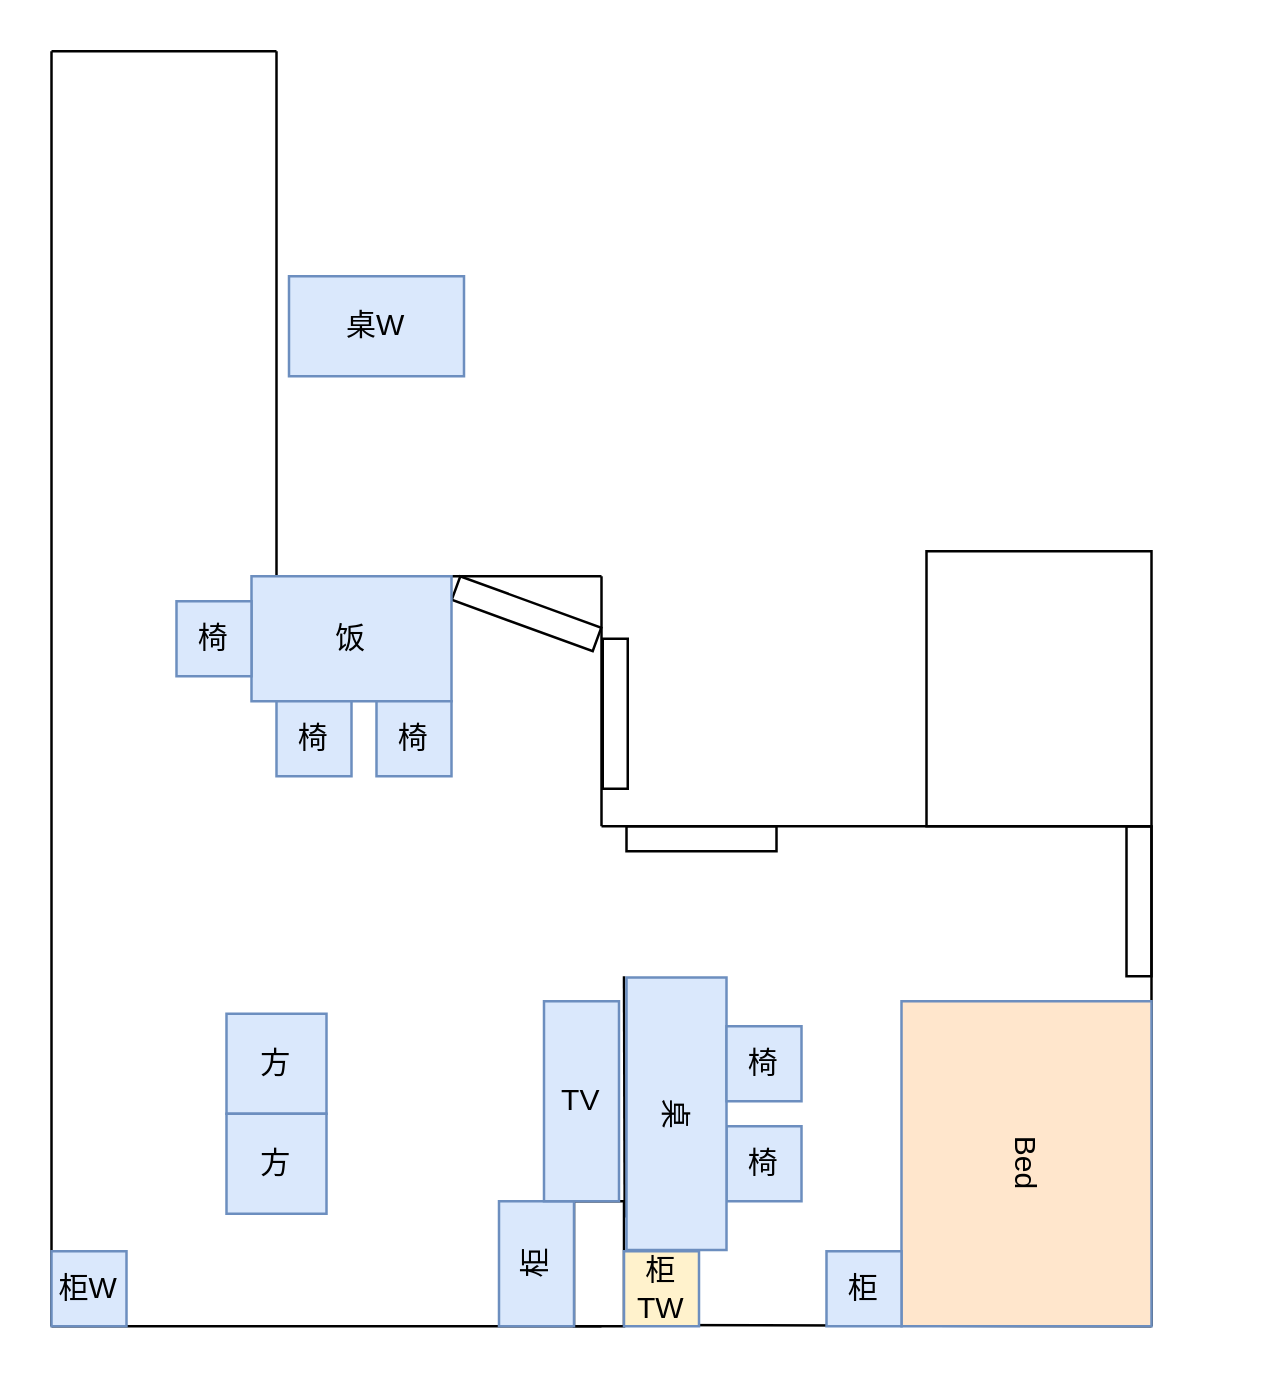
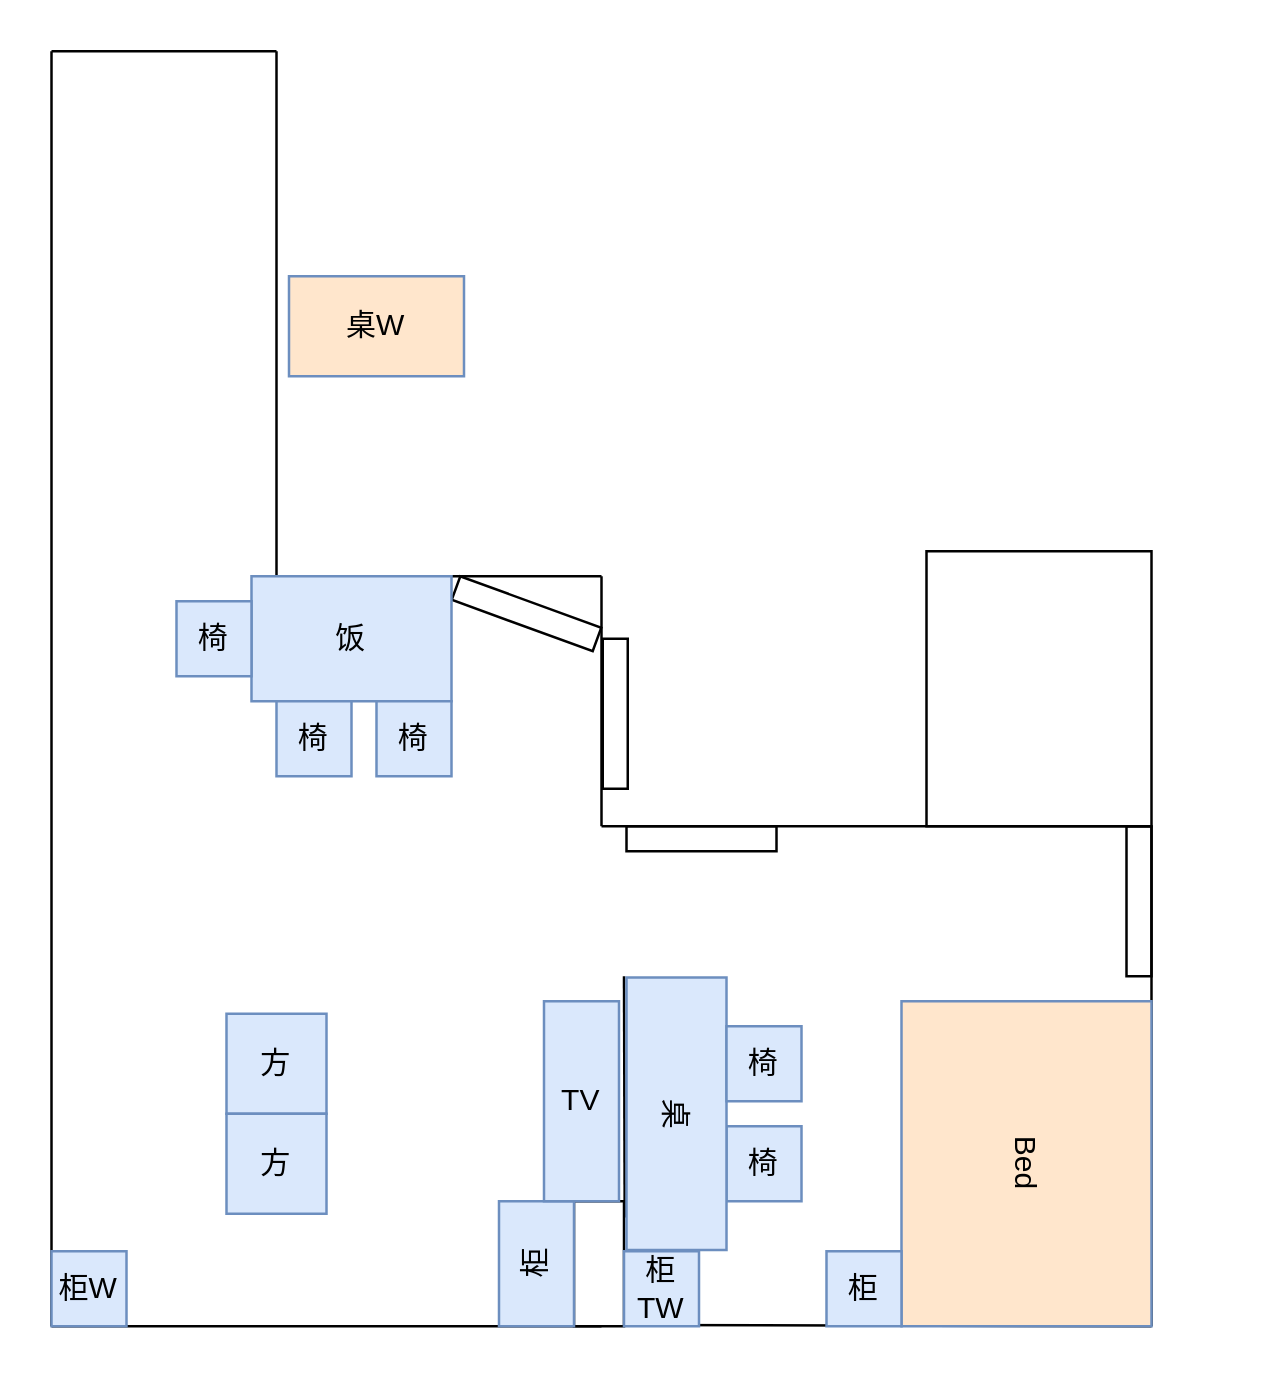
node "桌W": fillcolor #dae8fc -> #ffe6cc
node "柜TW": fillcolor #fff2cc -> #dae8fc
